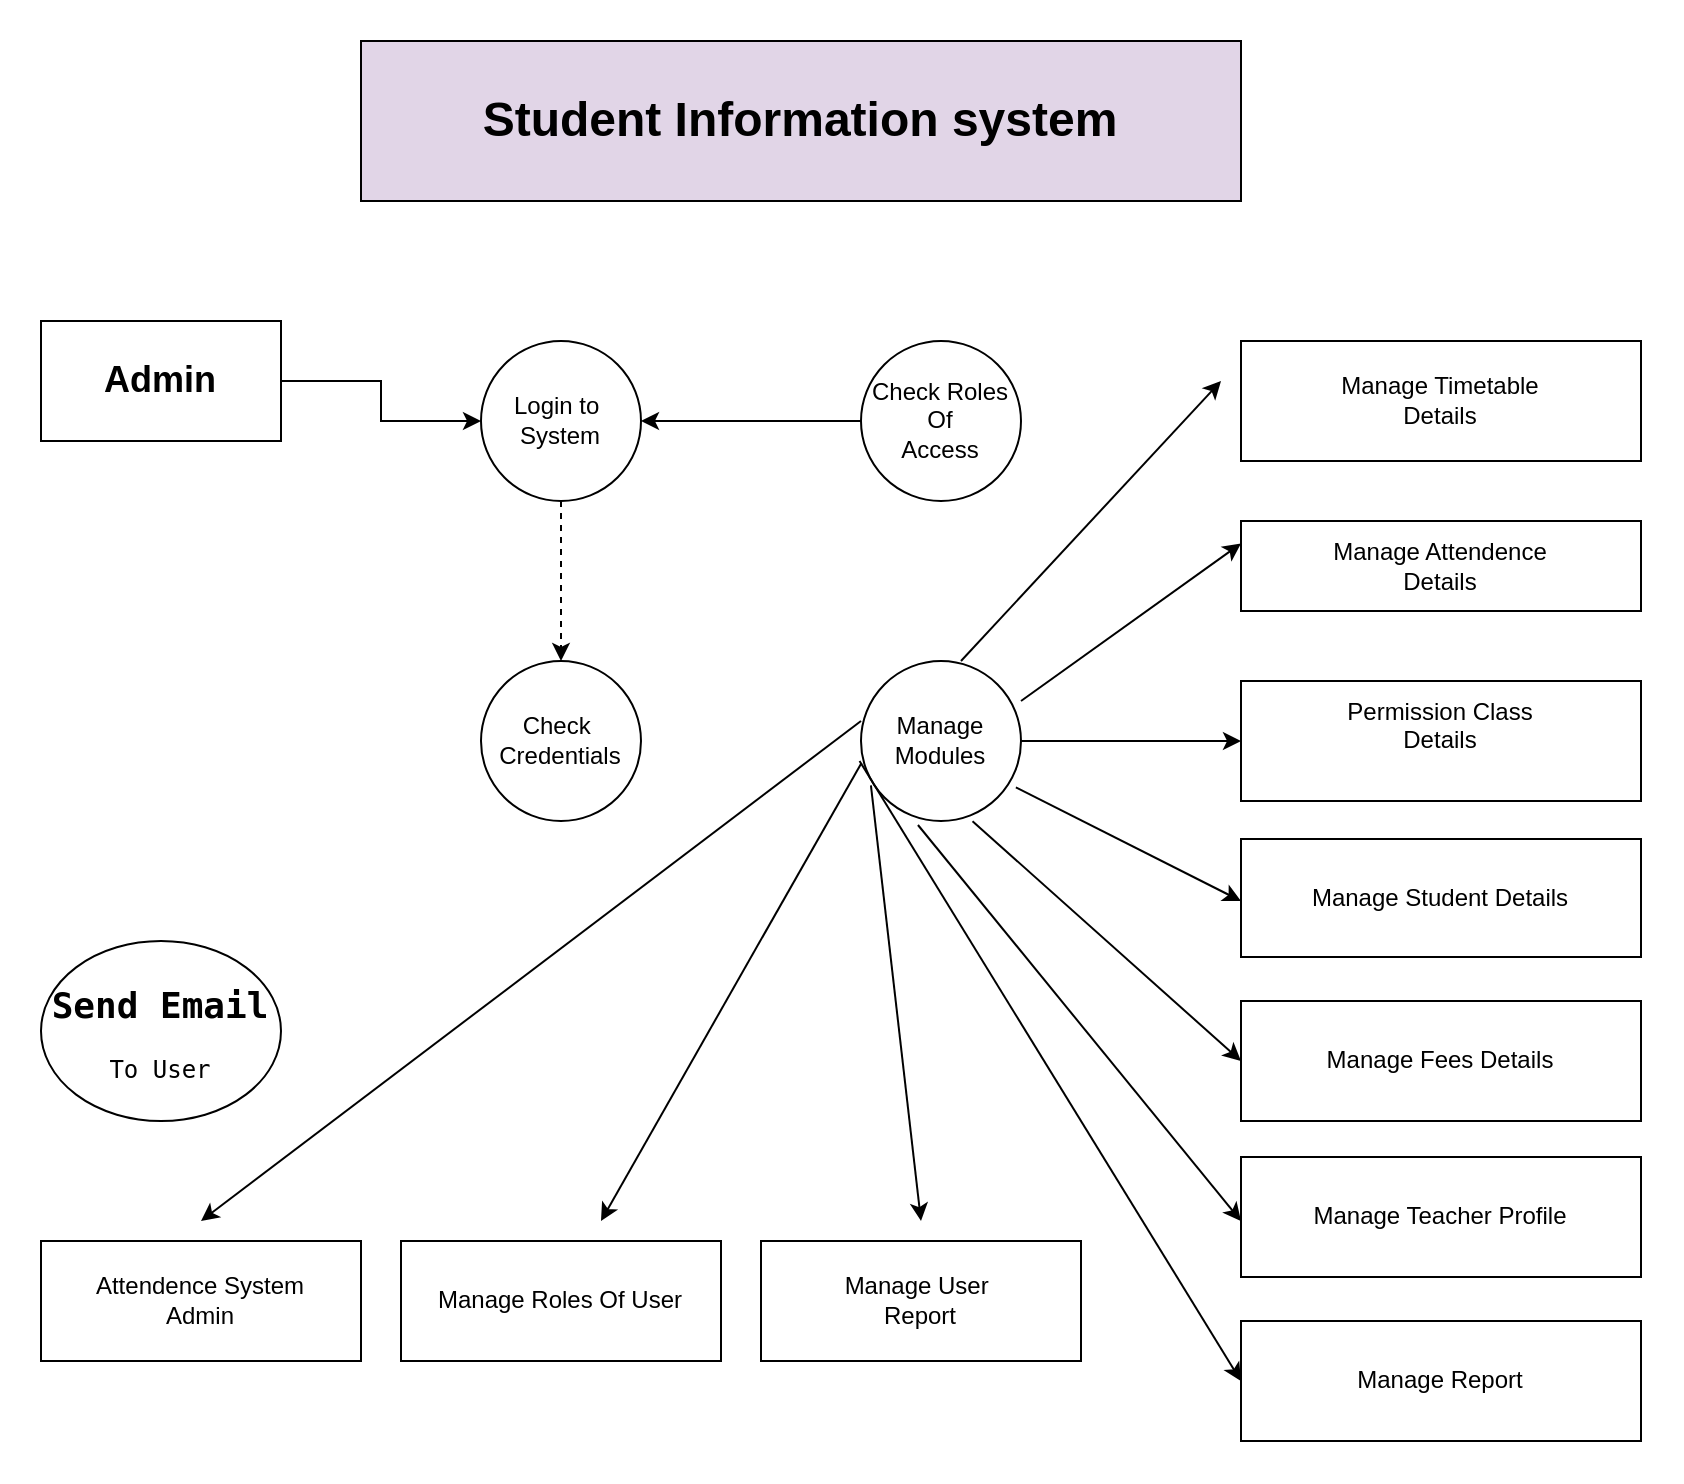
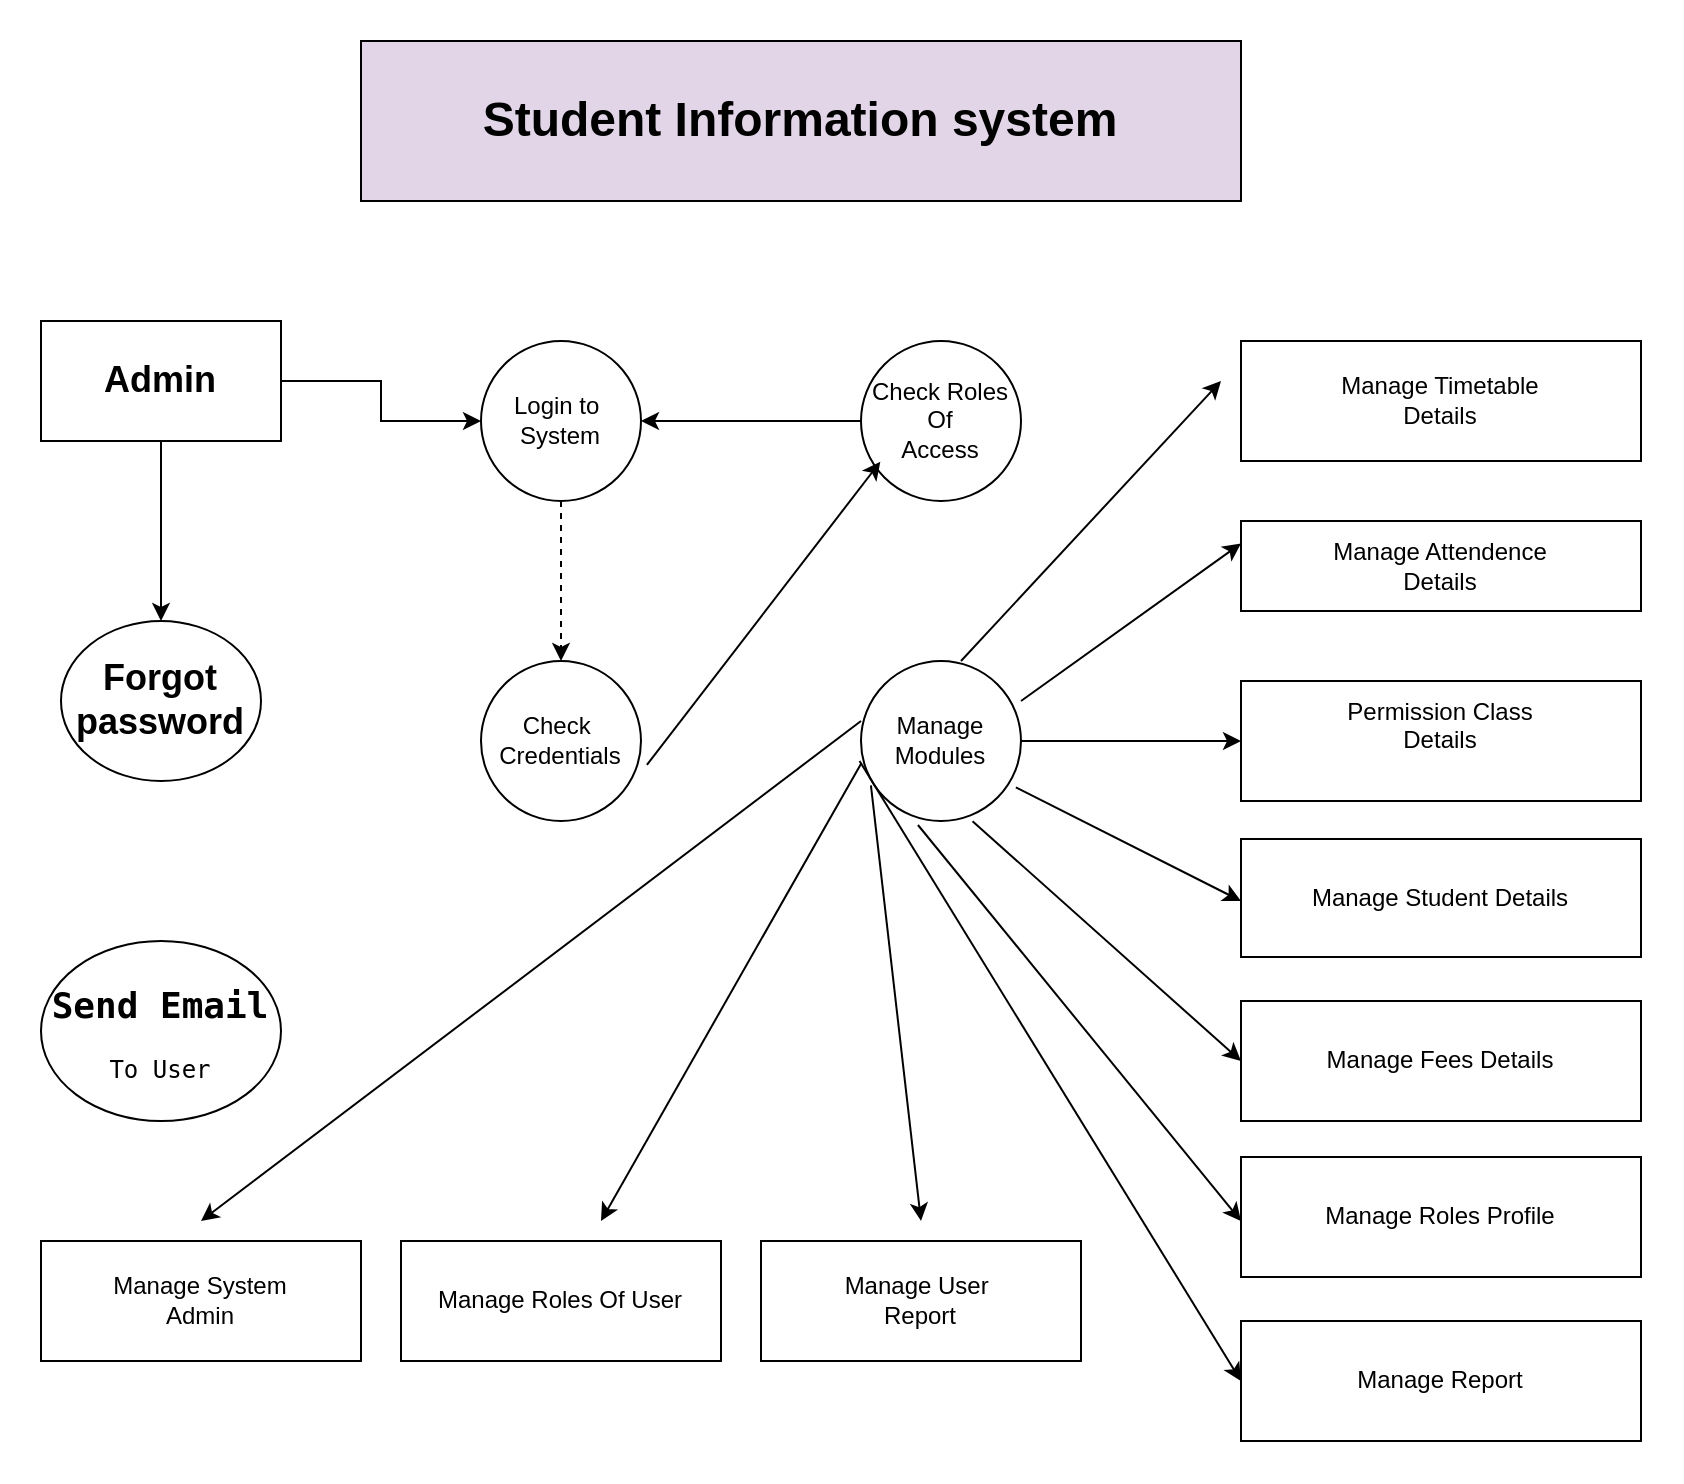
edge "Admin" -> "Forgot password": added
edge "Check Credentials" -> "Check Roles Of Access": added
node "Forgot password": added
node "Manage Teacher Profile": label "Manage Teacher Profile" -> "Manage Roles Profile"
node "Attendence System Admin": label "Attendence System Admin" -> "Manage System Admin"
